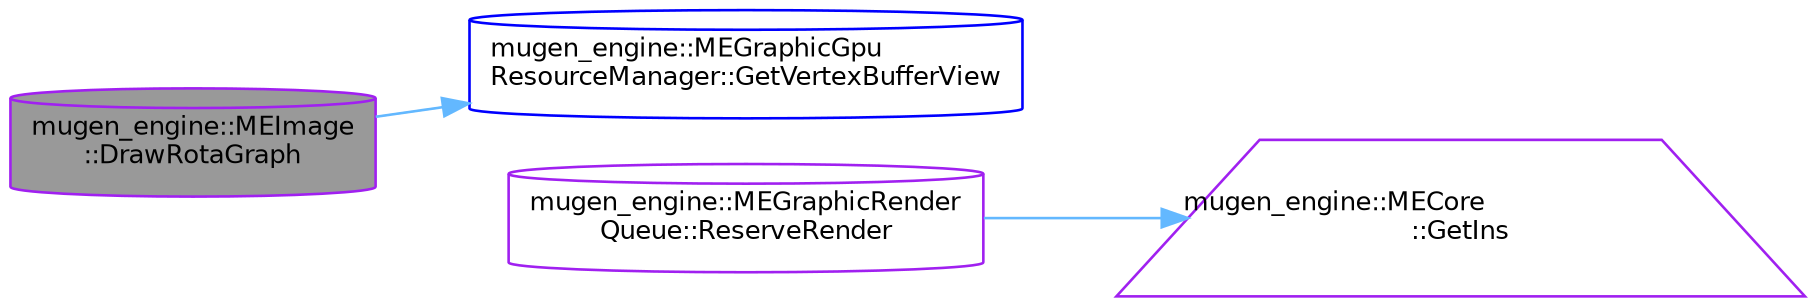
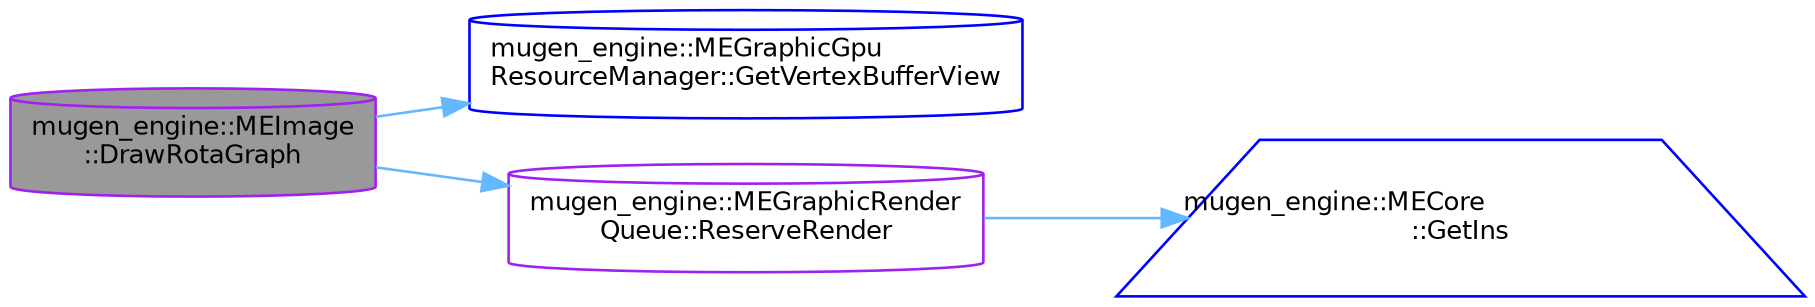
edge "mugen_engine::MEImage ::DrawRotaGraph" -> "mugen_engine::MEGraphicRender Queue::ReserveRender": added
node "mugen_engine::MECore ::GetIns": color purple -> blue
